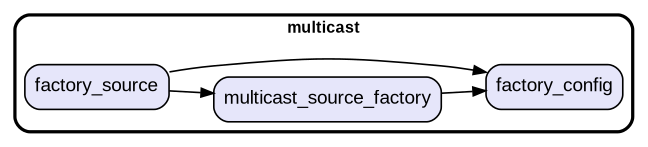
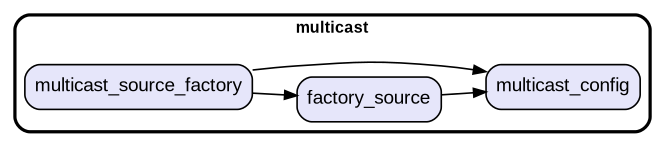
node "factory_config": label "factory_config" -> "multicast_config"
edge "factory_source" -> "multicast_source_factory": reversed
